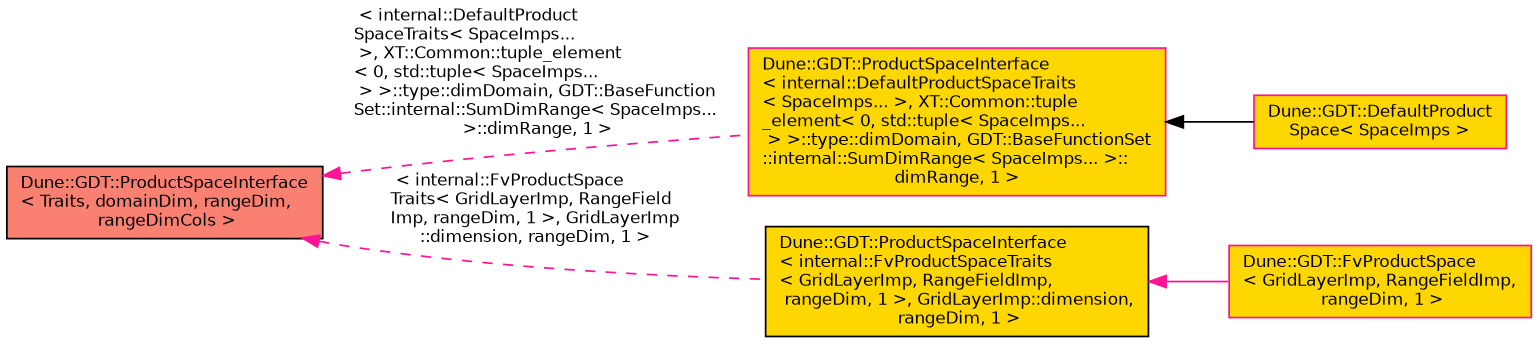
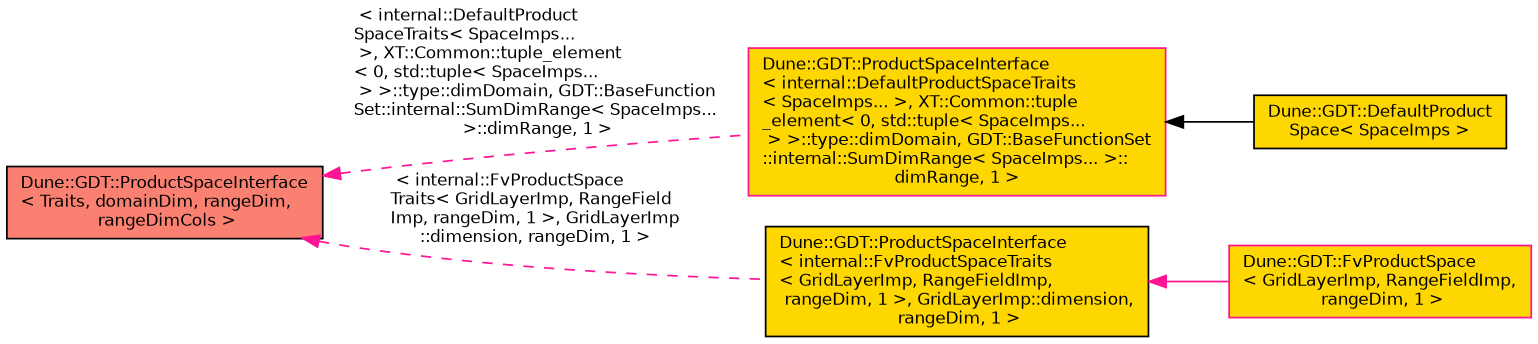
node "Dune::GDT::DefaultProduct Space< SpaceImps >": color deeppink -> black
